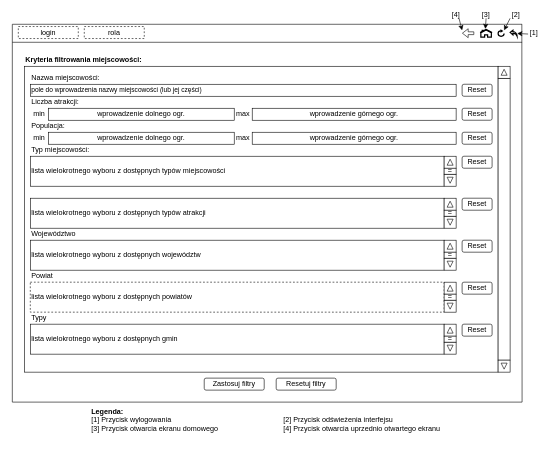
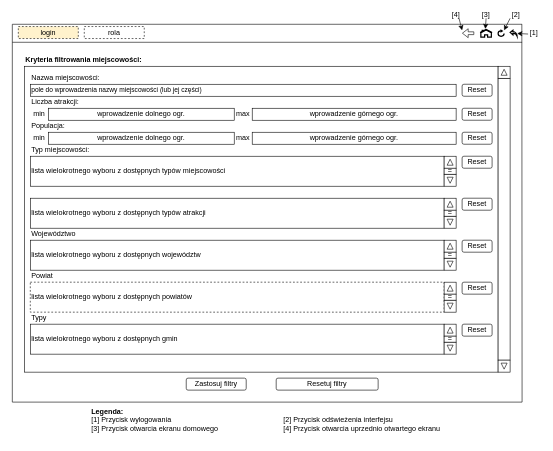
node "login": fillcolor #ffffff -> #fff2cc
node "Zastosuj filtry": moved (234, 384) -> (216, 384)
node "Resetuj filtry": size 60x12 -> 102x12
